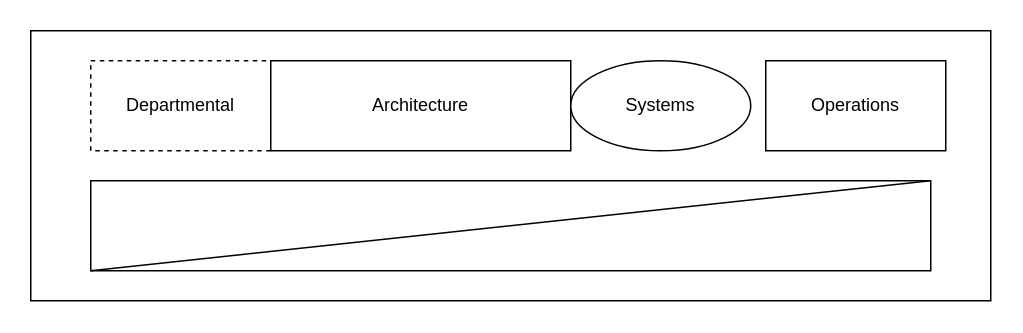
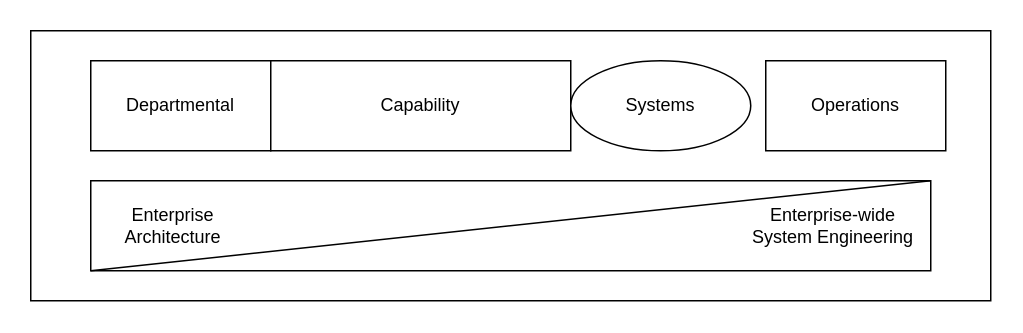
node "Departmental": style dashed -> solid
node "Architecture": label "Architecture" -> "Capability"
node "Enterprise Architecture": added
node "Enterprise-wide System Engineering": added
